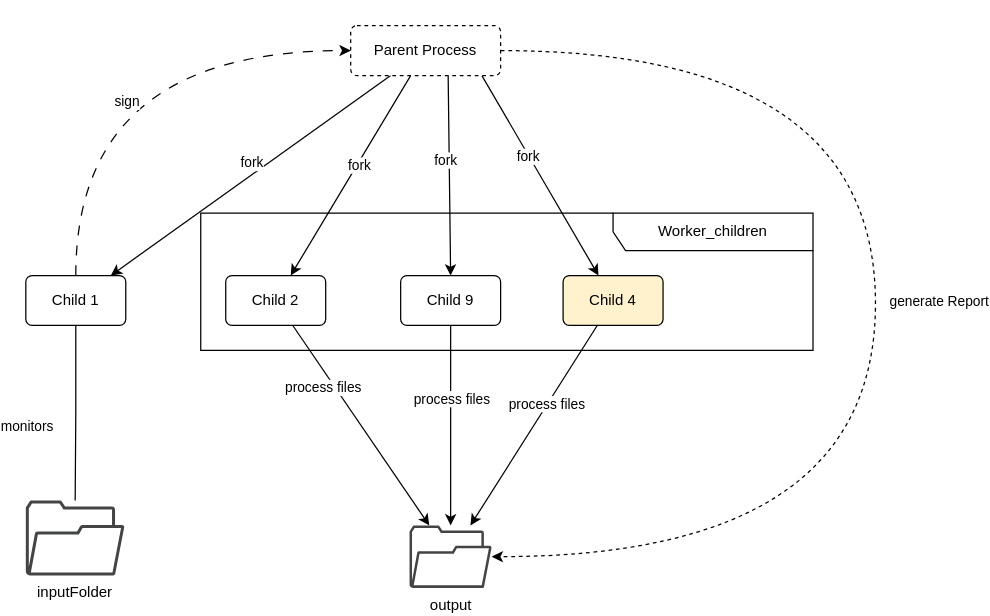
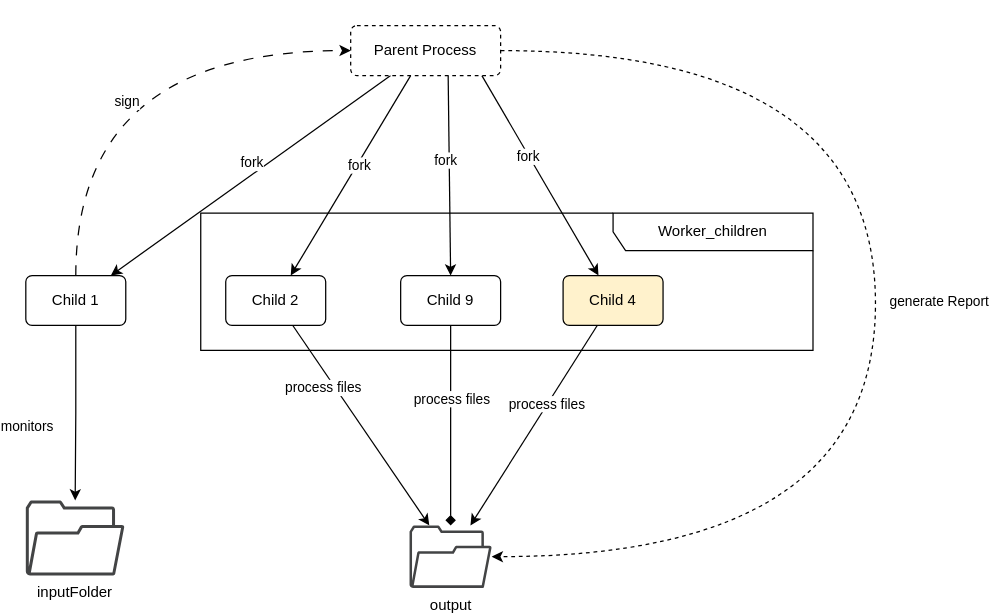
edge "Child 1" -- "inputFolder": arrowhead none -> classic
edge "Child 9" -> "output": arrowhead classic -> diamond
